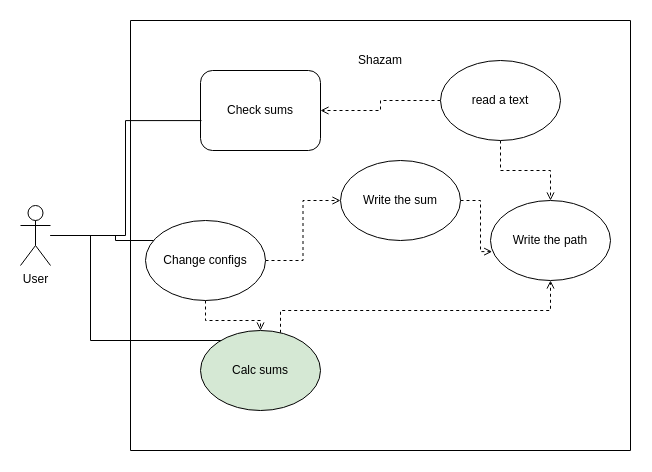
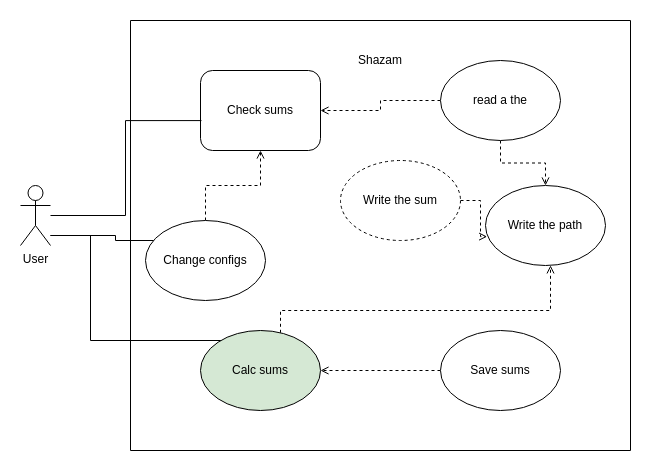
node "read a text": label "read a text" -> "read a the"
node "Write the sum": style solid -> dashed
edge "Change configs" -> "Write the sum": now "Change configs" -> "Check sums"
node "User": moved (36, 236) -> (36, 216)
node "Write the path": moved (551, 241) -> (546, 226)
edge "Change configs" -> "Calc sums": removed
edge "Save sums" -> "Calc sums": added
node "Save sums": added
